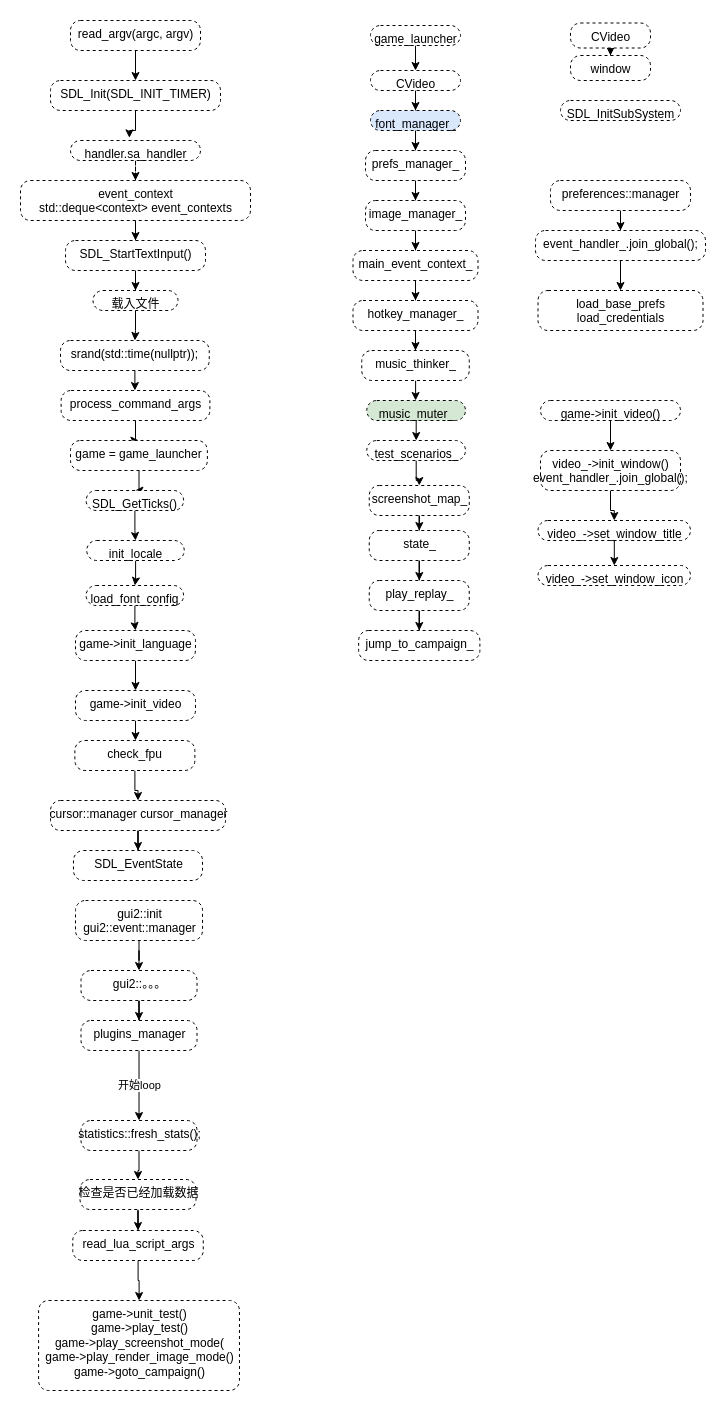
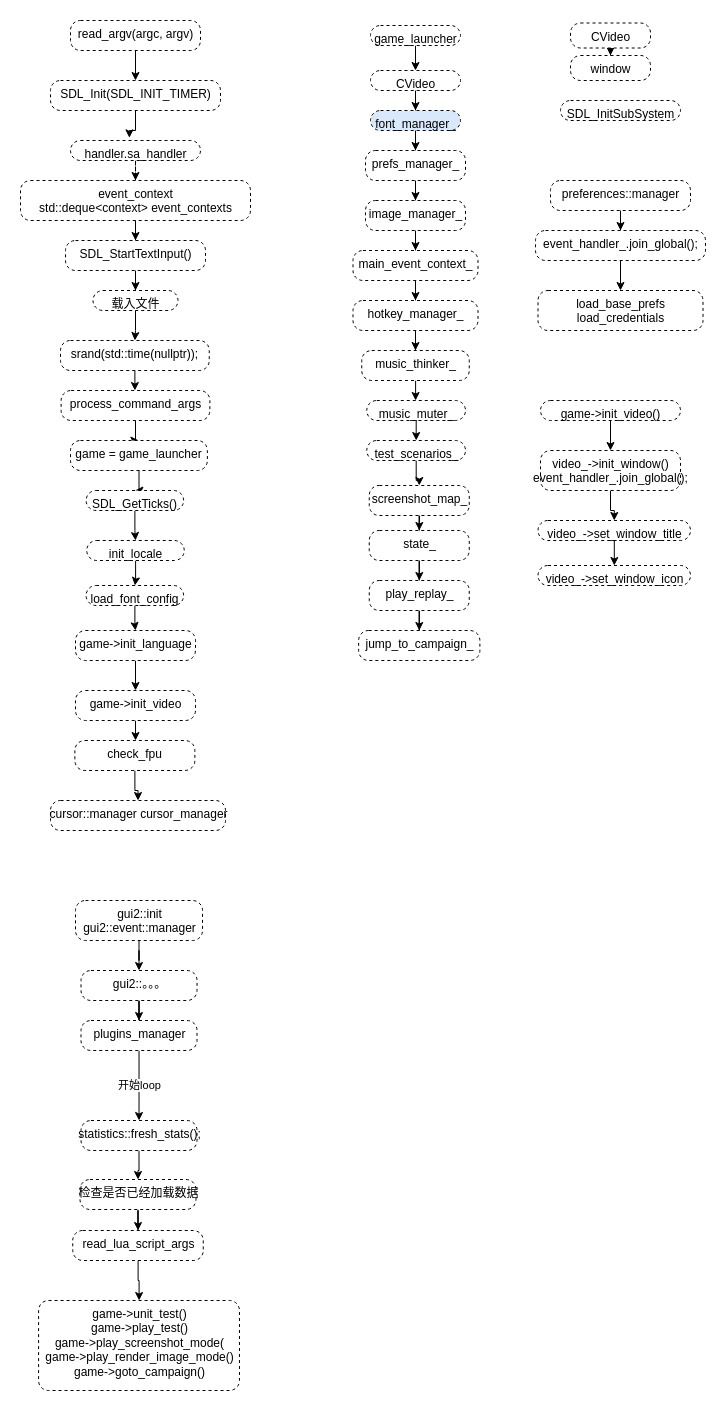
node "music_muter_": fillcolor #d5e8d4 -> #ffffff
edge "cursor::manager cursor_manager" -> "SDL_EventState": removed
node "SDL_EventState": removed
